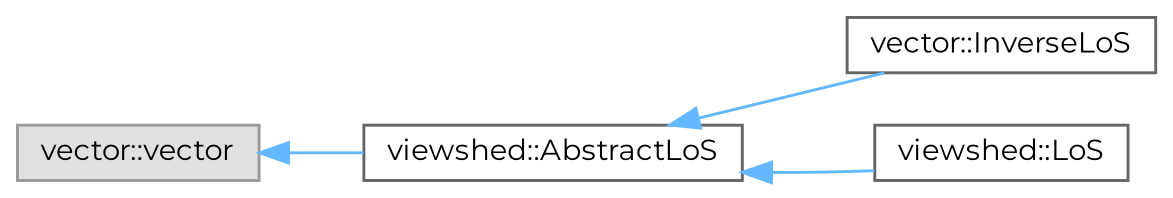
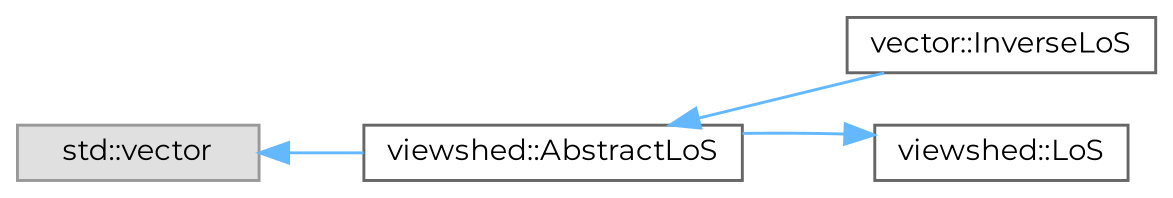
node "vector::vector": label "vector::vector" -> "std::vector"
edge "viewshed::LoS" -> "viewshed::AbstractLoS": reversed
